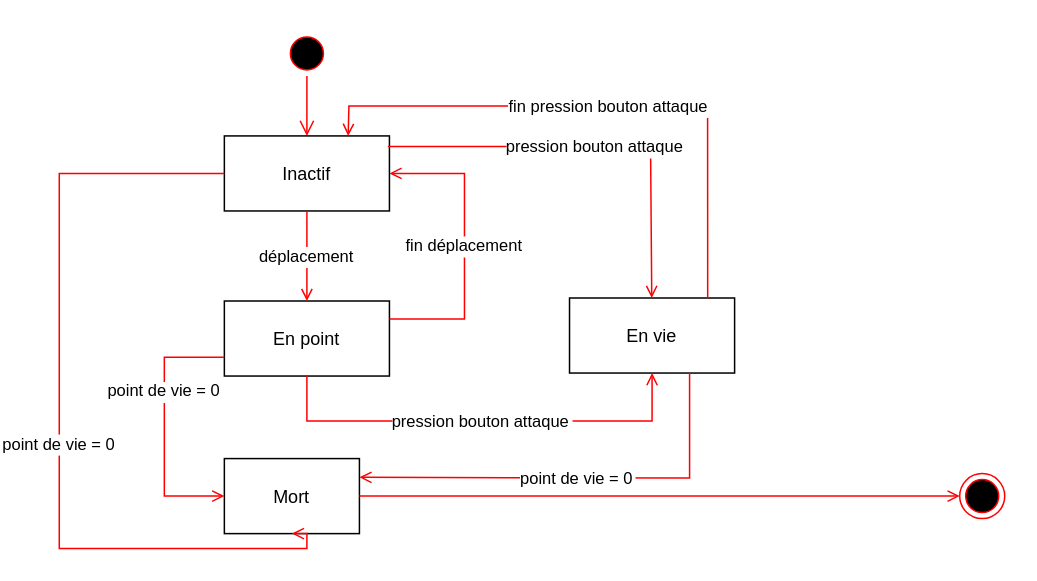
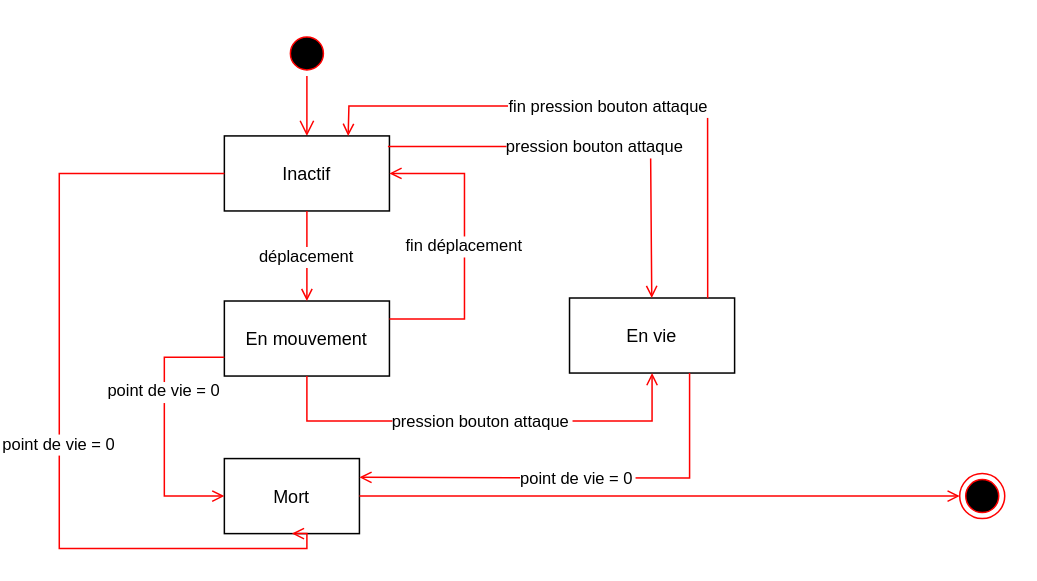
node "En point": label "En point" -> "En mouvement"
